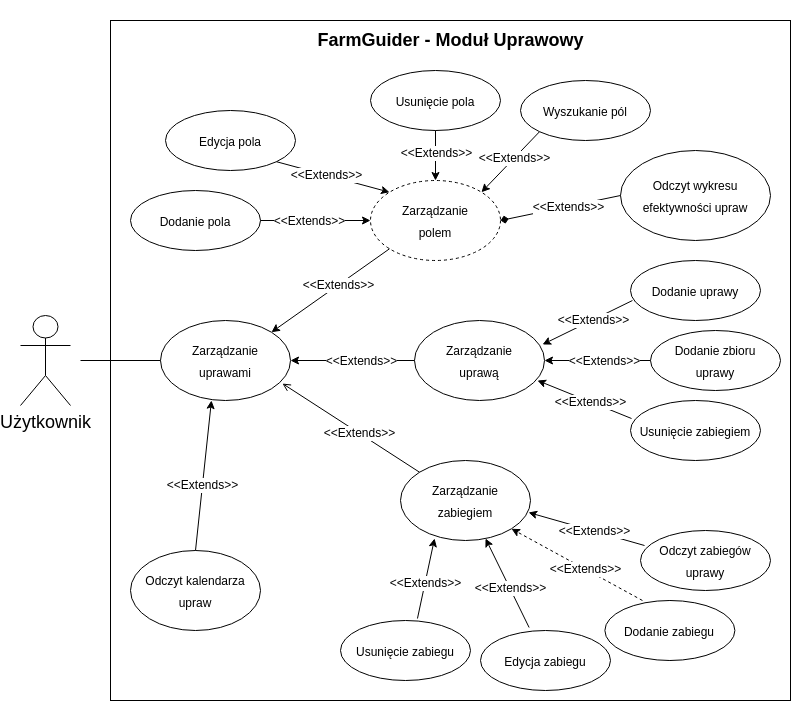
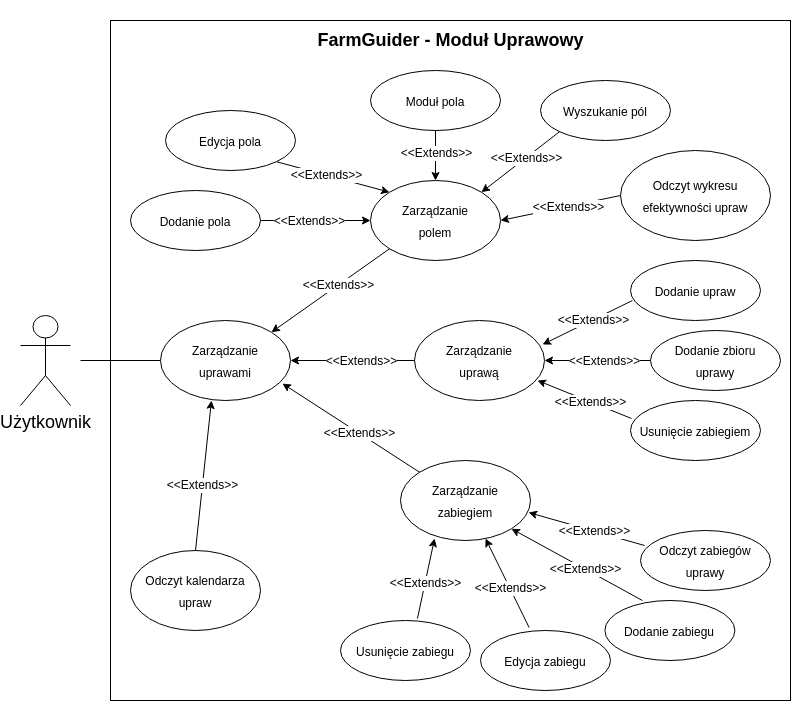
node "Usunięcie pola": label "Usunięcie pola" -> "Moduł pola"
node "Wyszukanie pól": moved (586, 111) -> (606, 111)
edge "Odczyt wykresu efektywności upraw" -> "Zarządzanie polem": arrowhead diamond -> classic
node "Zarządzanie polem": style dashed -> solid
node "Dodanie uprawy": label "Dodanie uprawy" -> "Dodanie upraw"
edge "Zarządzanie zabiegiem" -> "Zarządzanie uprawami": arrowhead open -> classic
edge "Dodanie zabiegu" -> "Zarządzanie zabiegiem": style dashed -> solid
